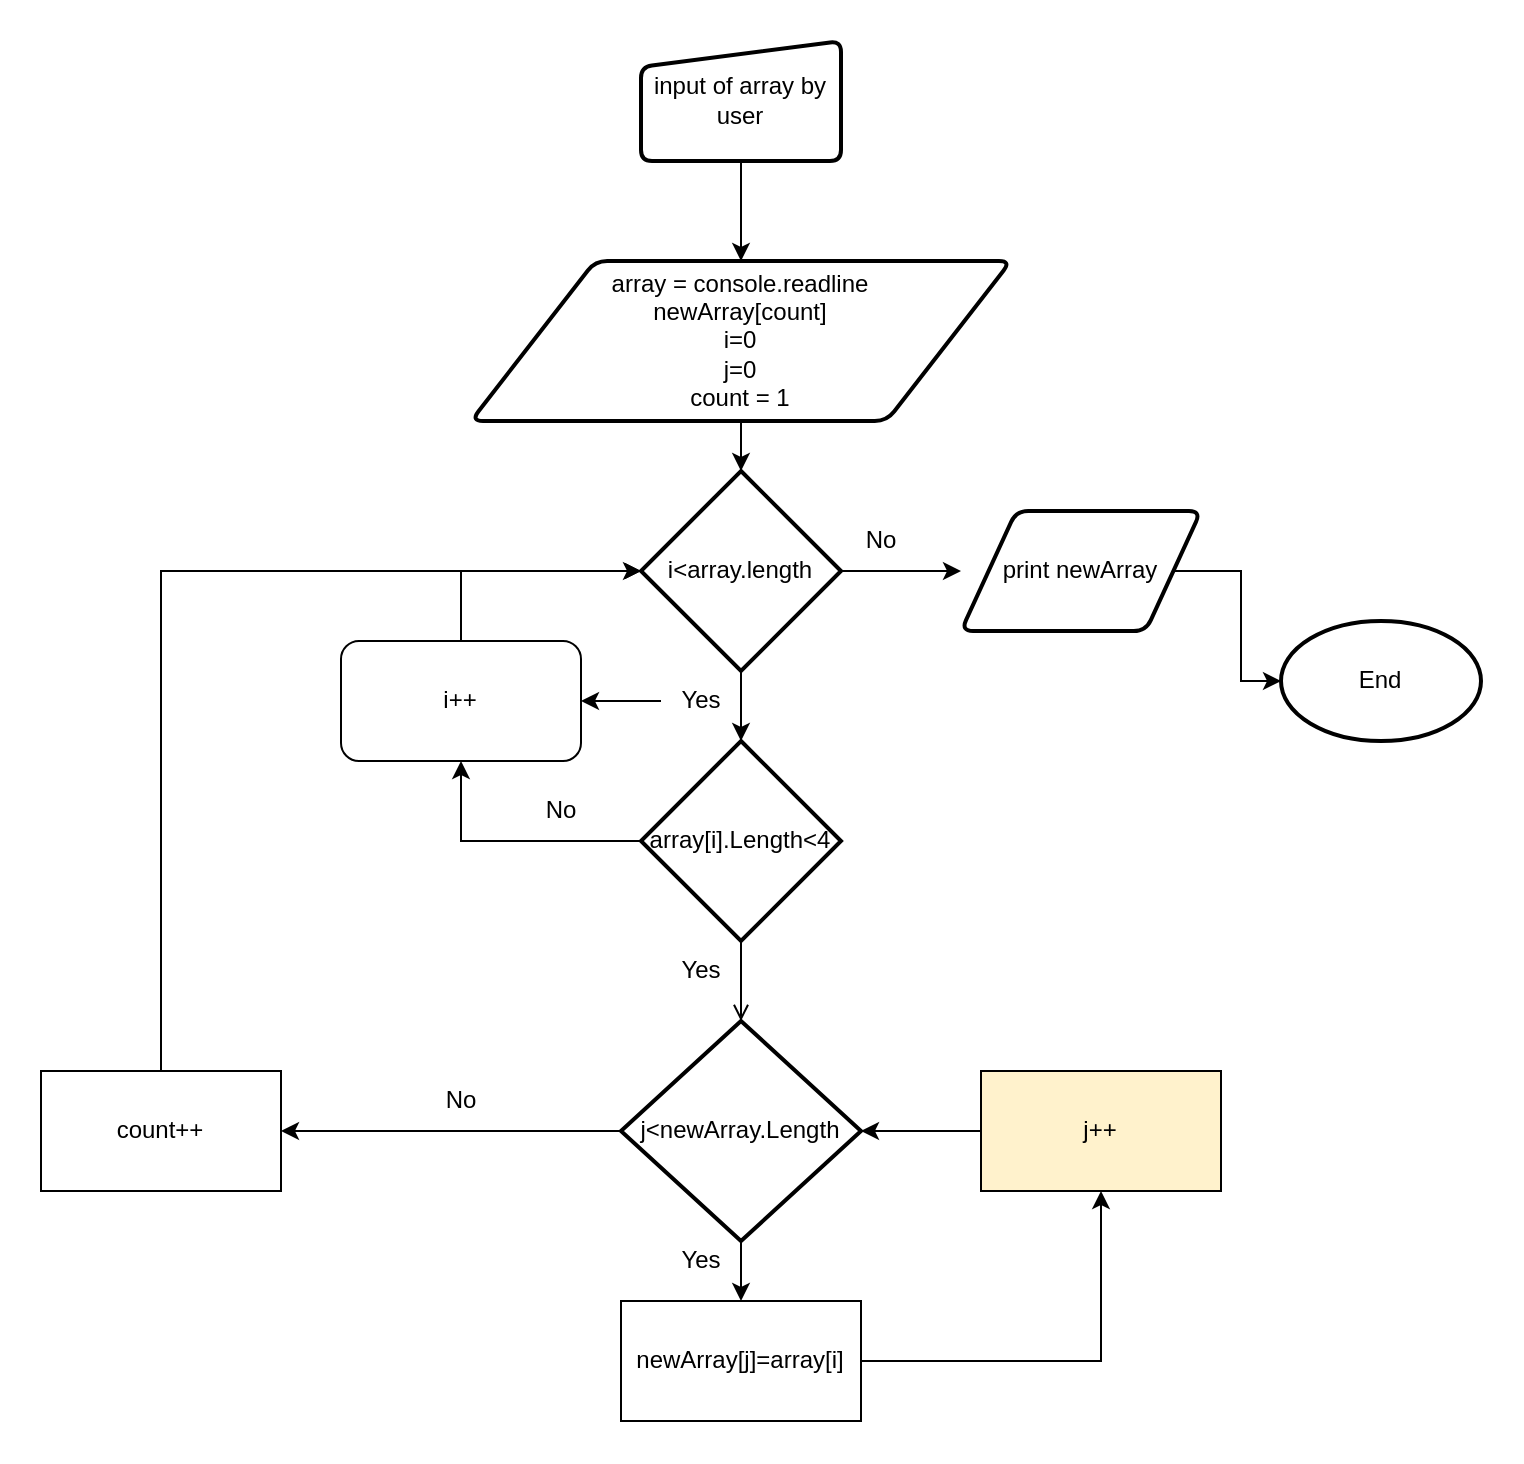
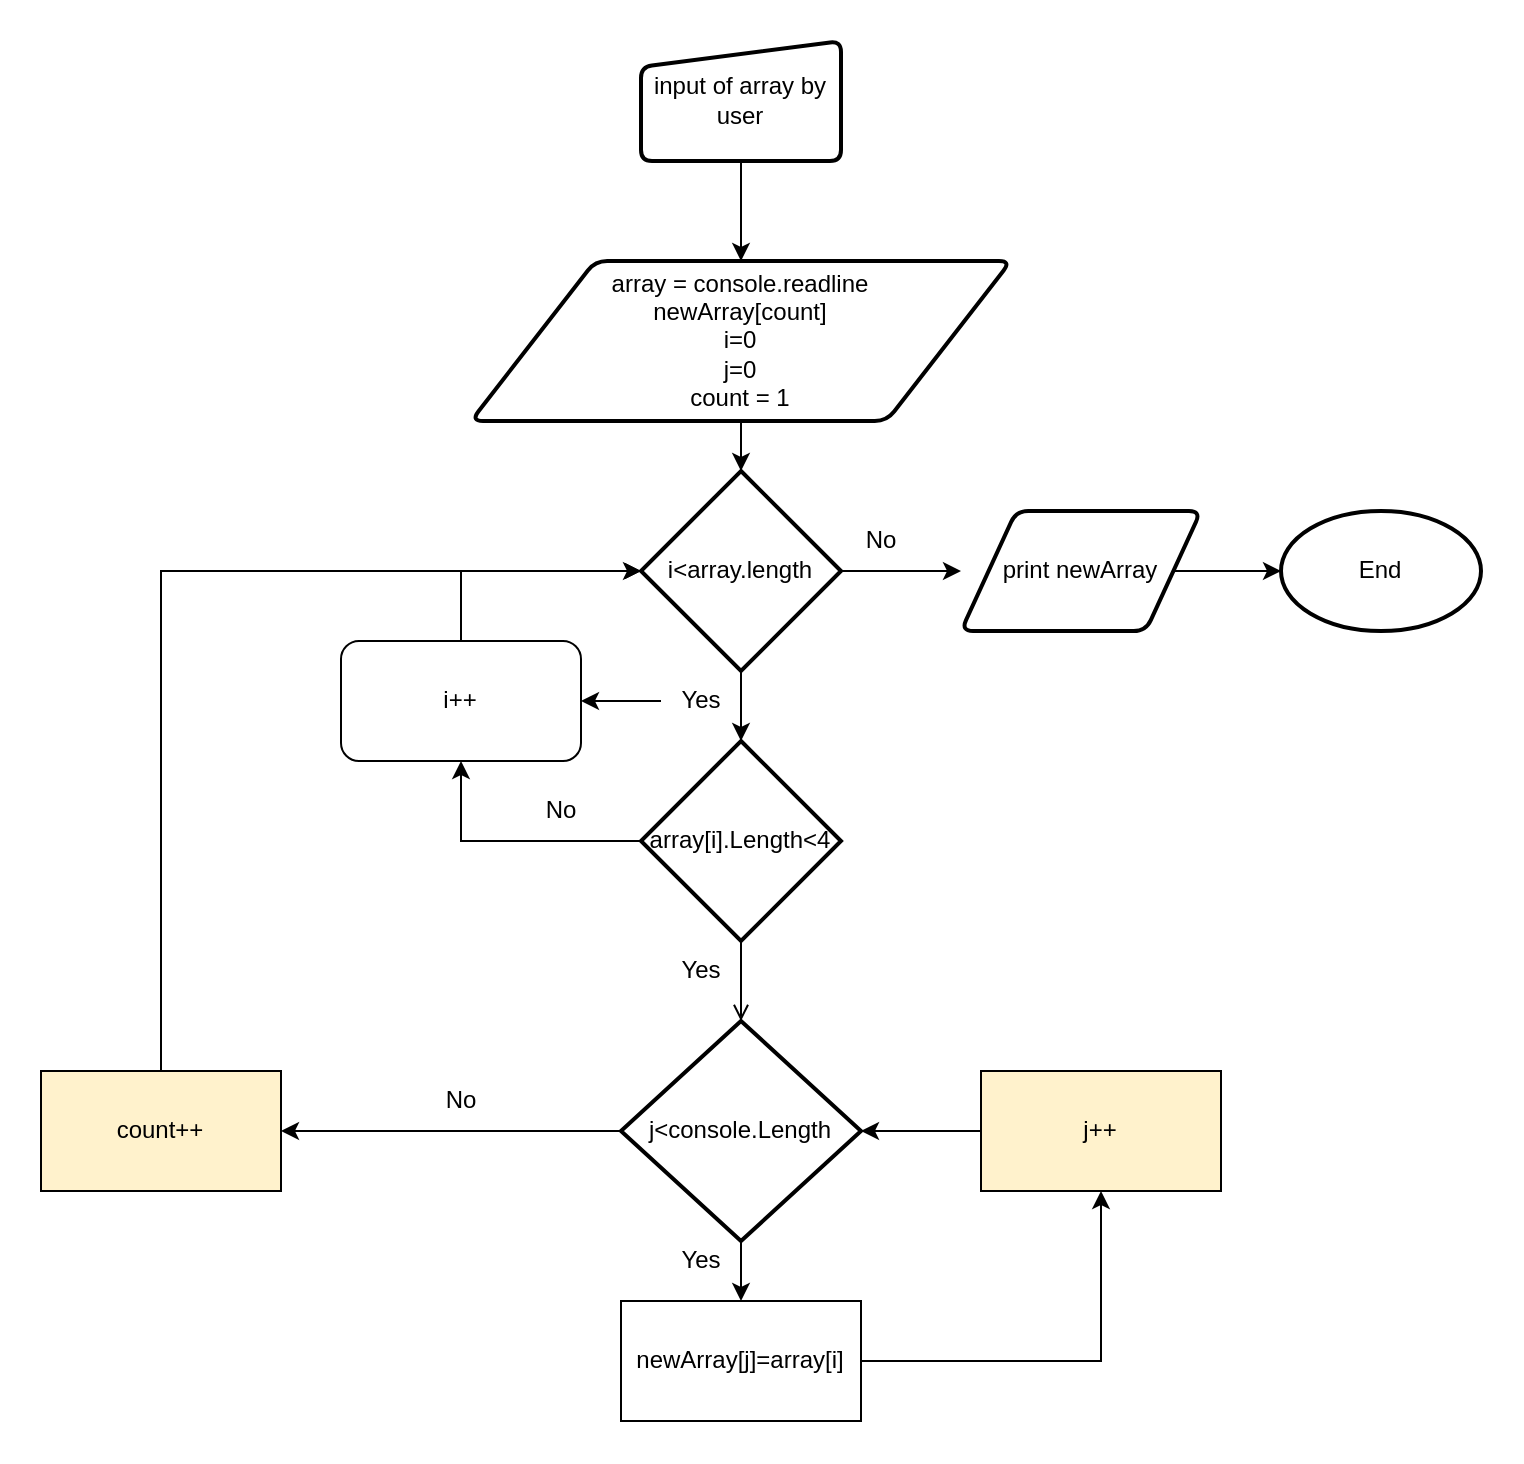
node "End": moved (1381, 681) -> (1381, 571)
node "count++": fillcolor #ffffff -> #fff2cc
node "j<newArray.Length": label "j<newArray.Length" -> "j<console.Length"
